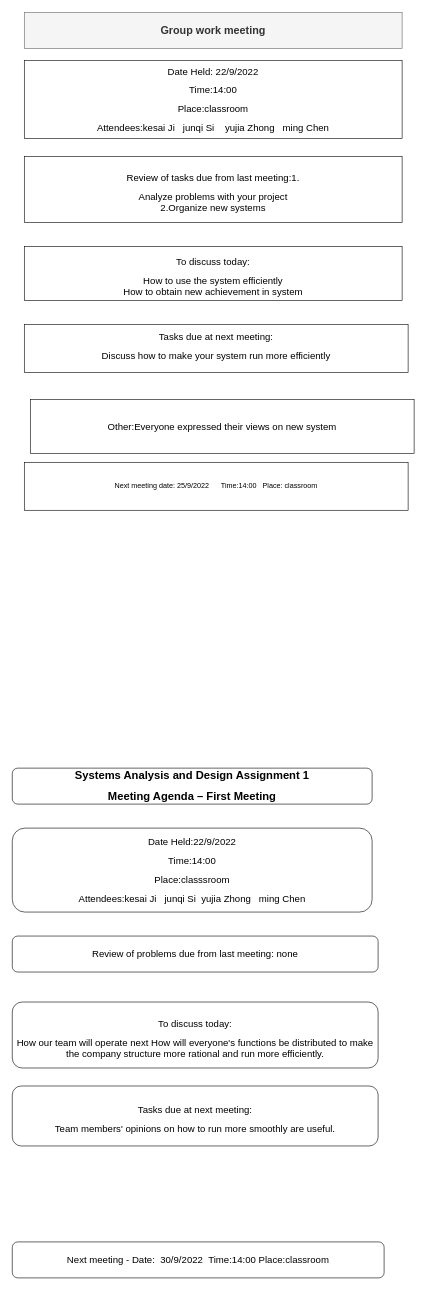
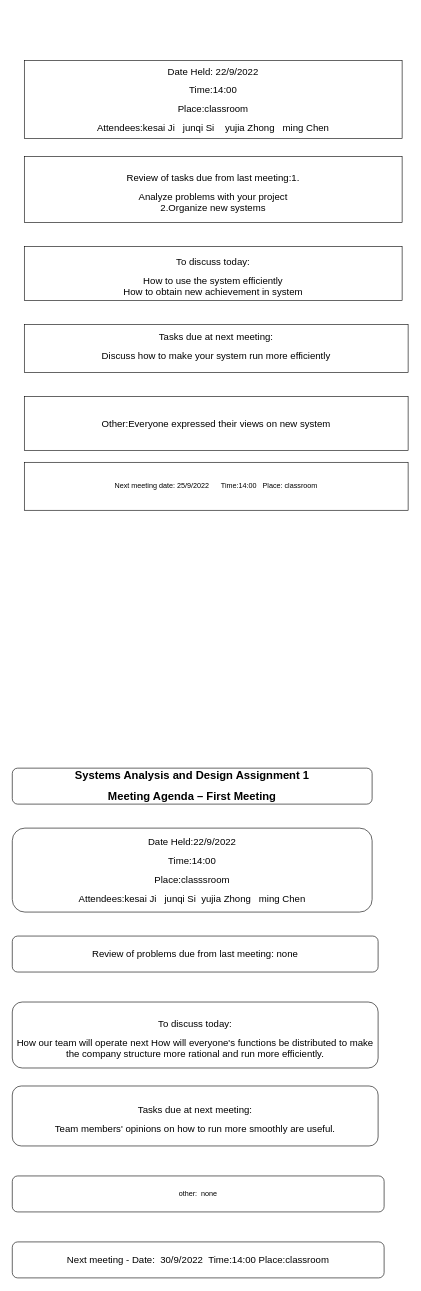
node "Group work meeting": removed
node "Other:Everyone expressed their views on new system": moved (222, 426) -> (216, 423)
node "other: none": added
